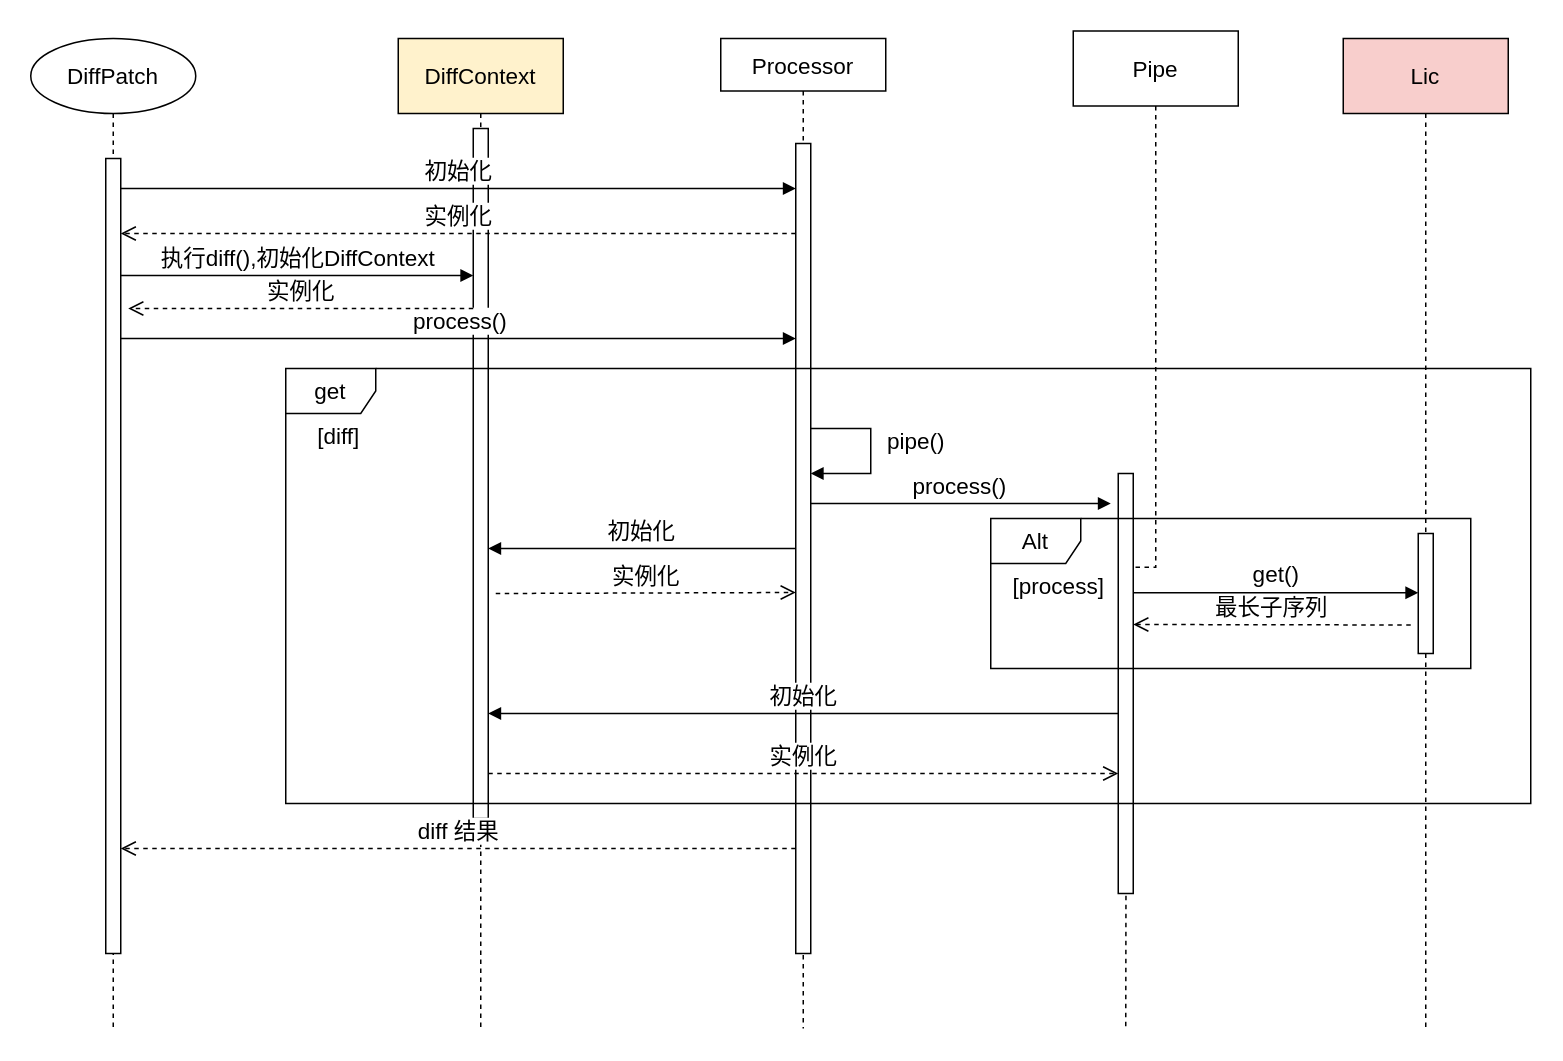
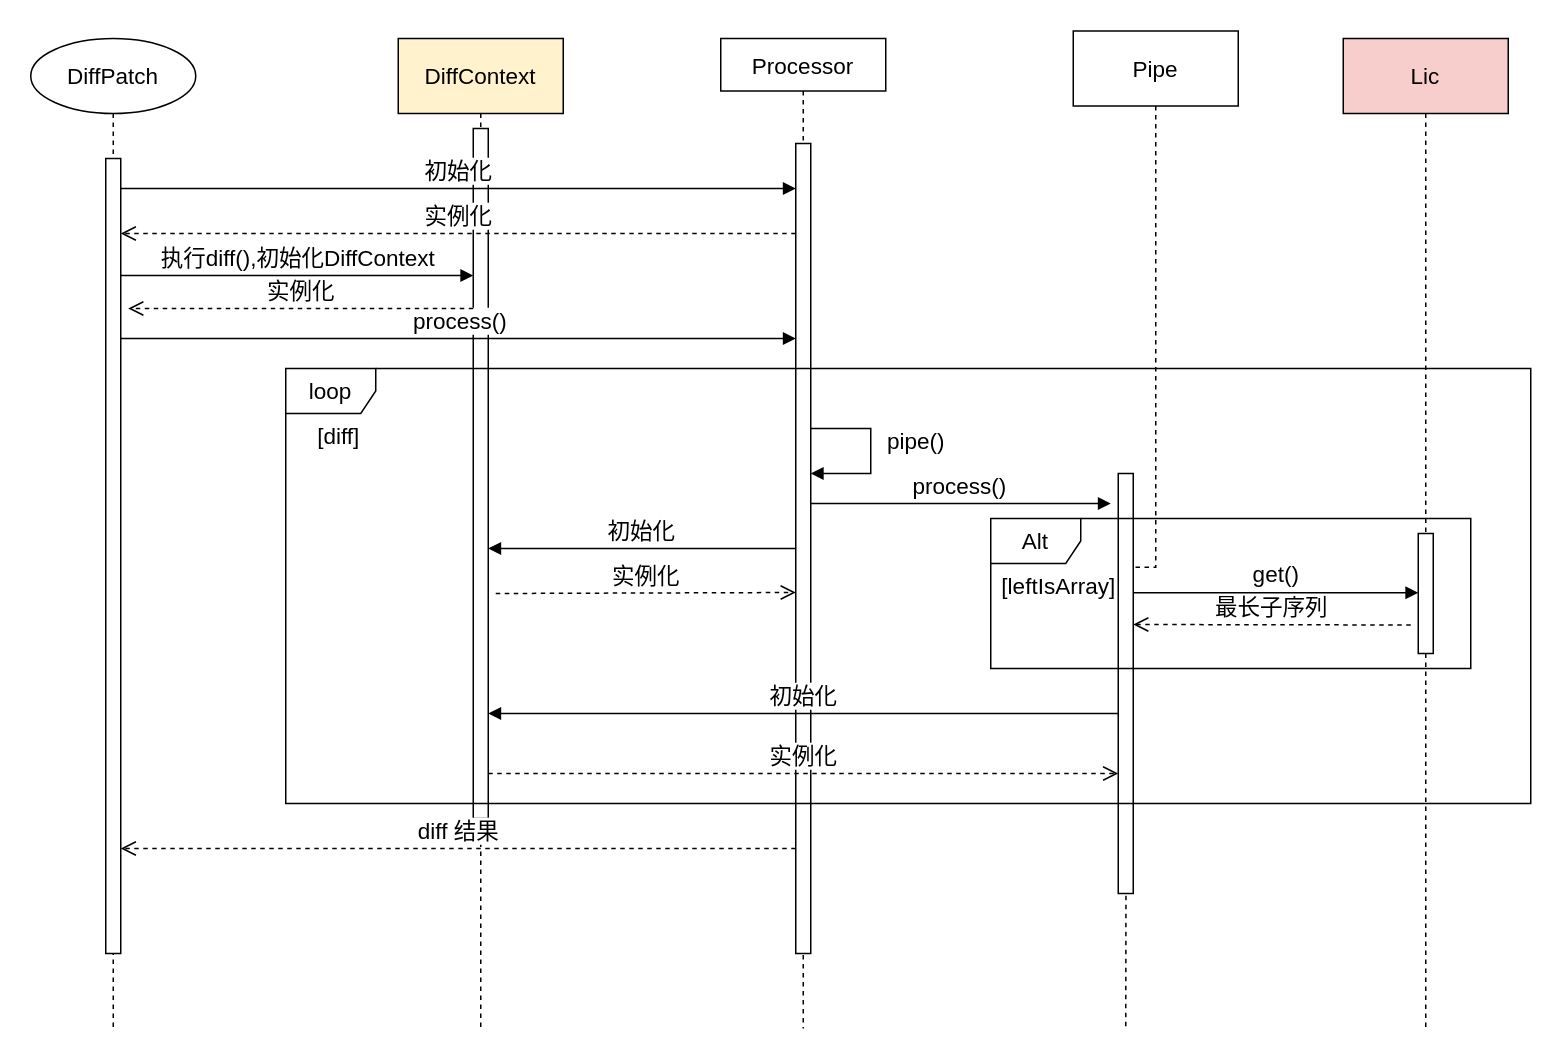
node "get": label "get" -> "loop"
node "[process]": label "[process]" -> "[leftIsArray]"
